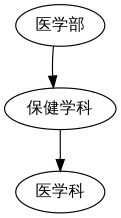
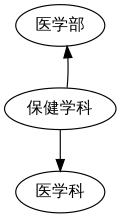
edge "医学部" -> "保健学科": reversed
